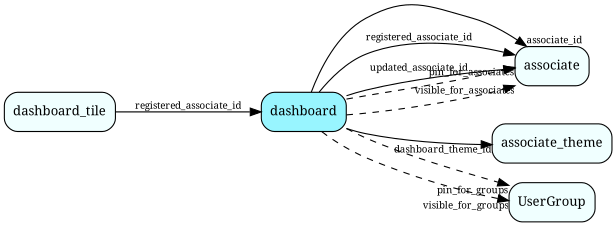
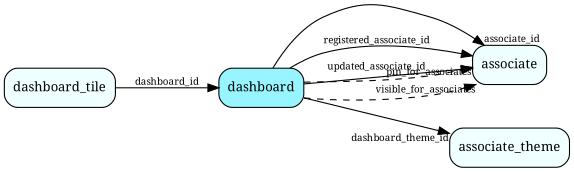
edge "dashboard_tile" -> "dashboard": label "registered_associate_id" -> "dashboard_id"
node "UserGroup": removed
